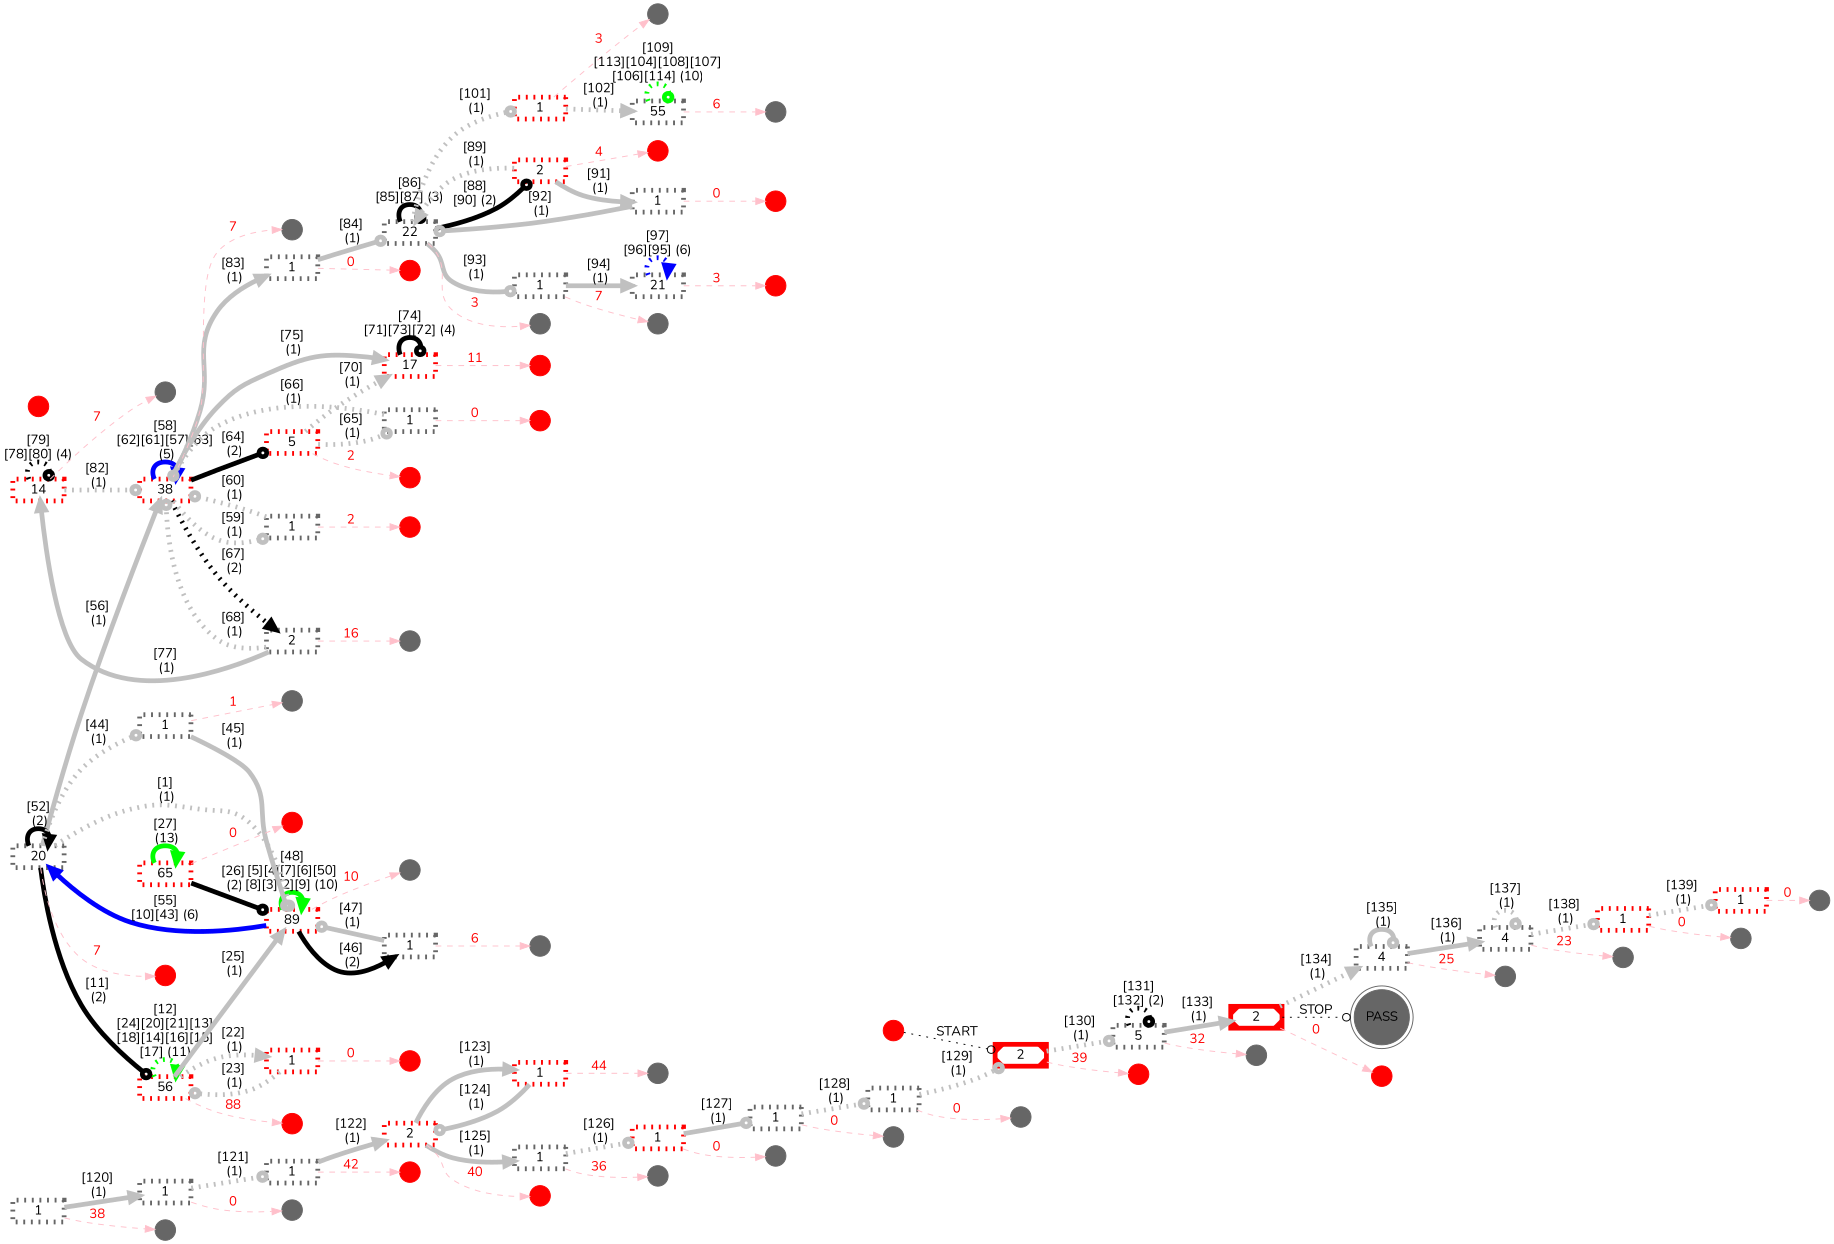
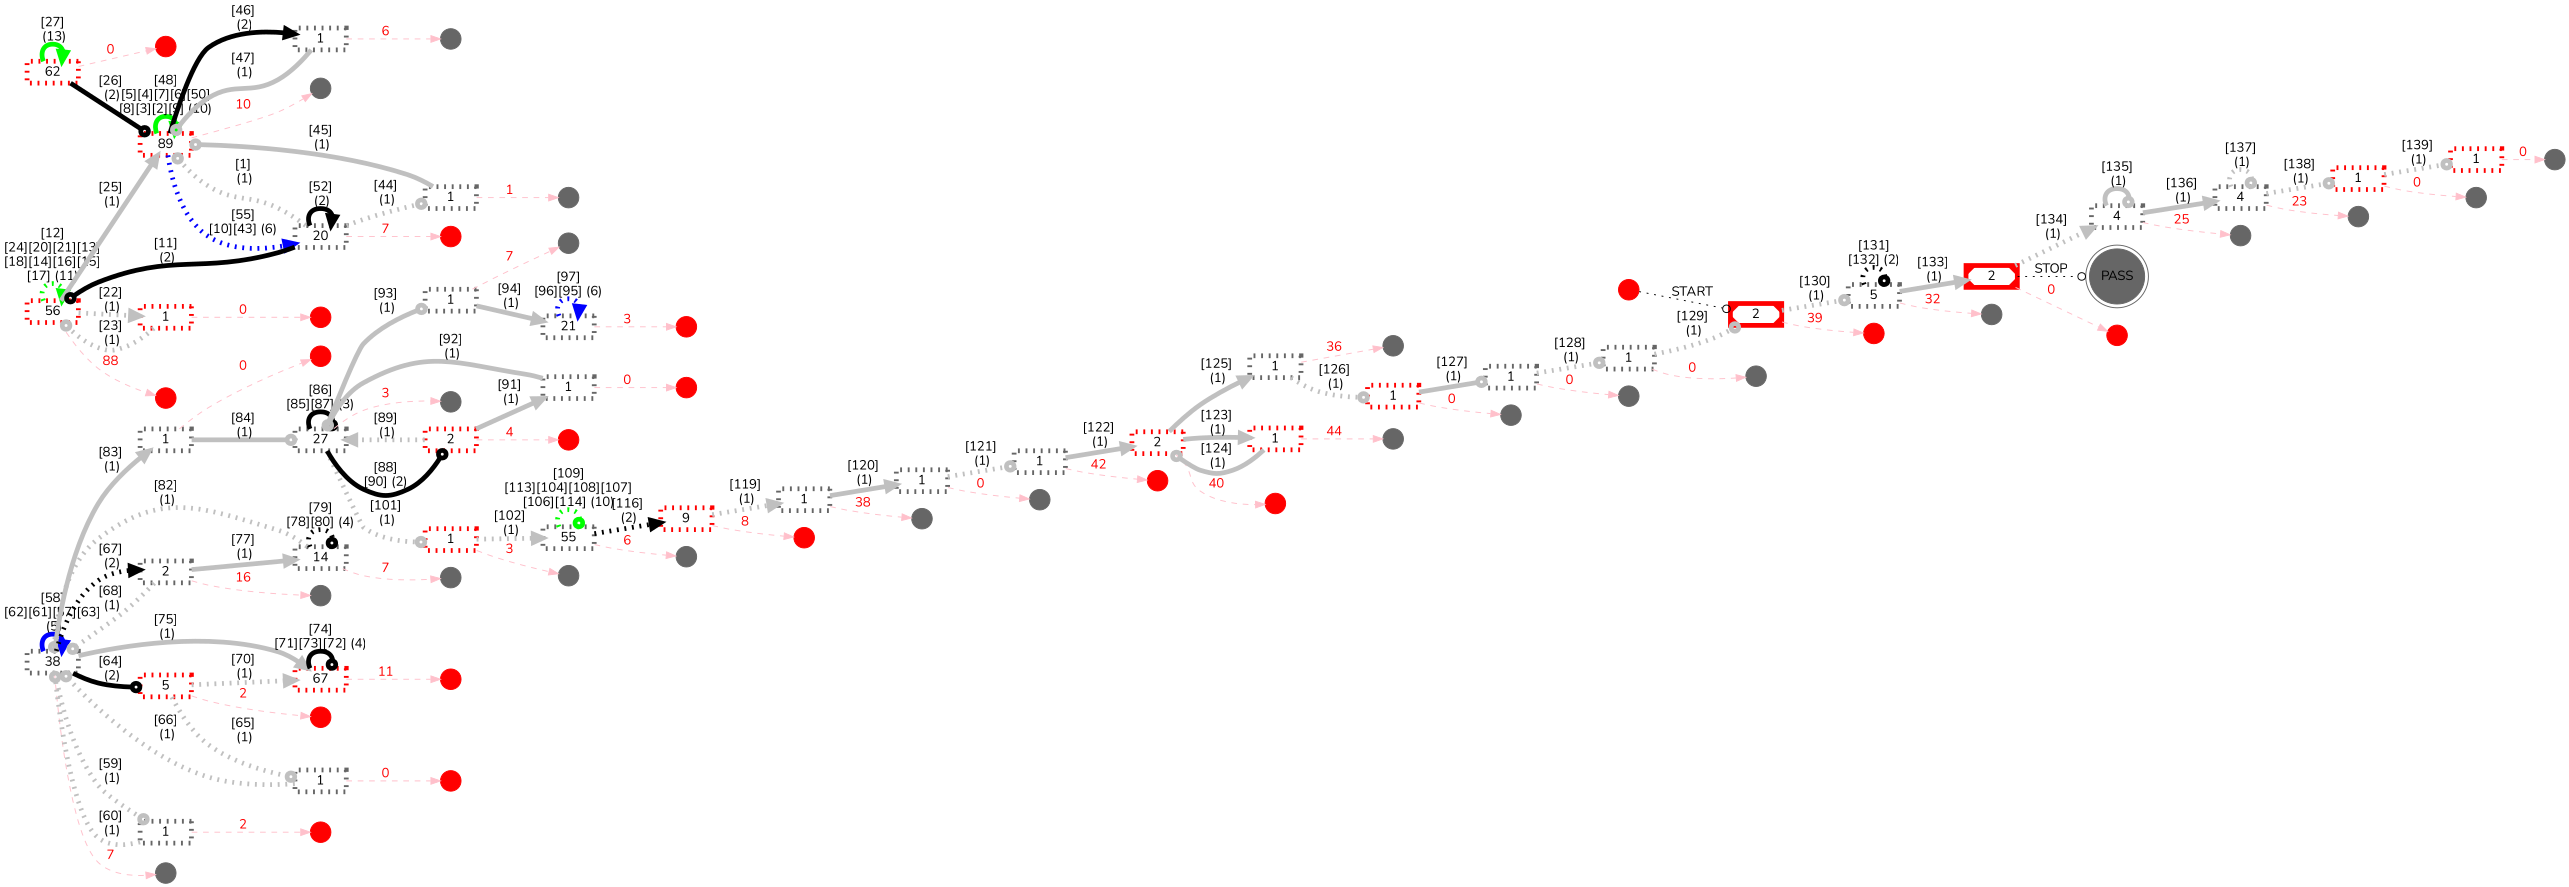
node "22": label "22" -> "27"
node "17": label "17" -> "67"
node "14": color red -> gray40
node "38": color red -> gray40
node "9": added
edge "20" -> "38": removed, label "[56] (1)"
node "65": label "65" -> "62"
edge "89" -> "20": style solid -> dotted
